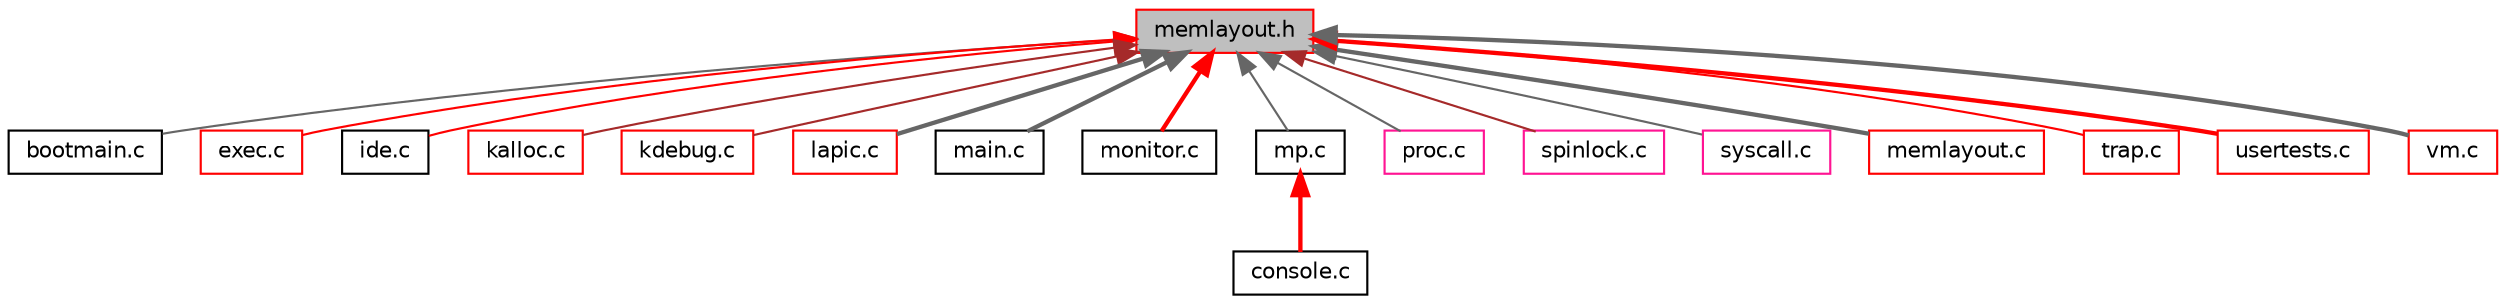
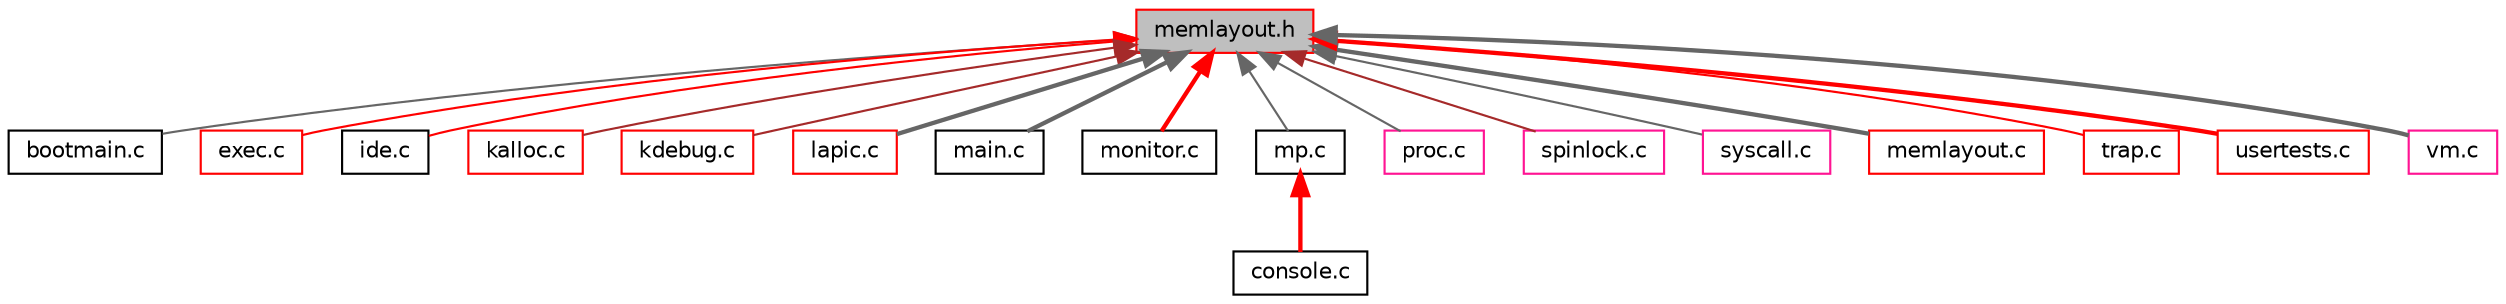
node "vm.c": color red -> deeppink
